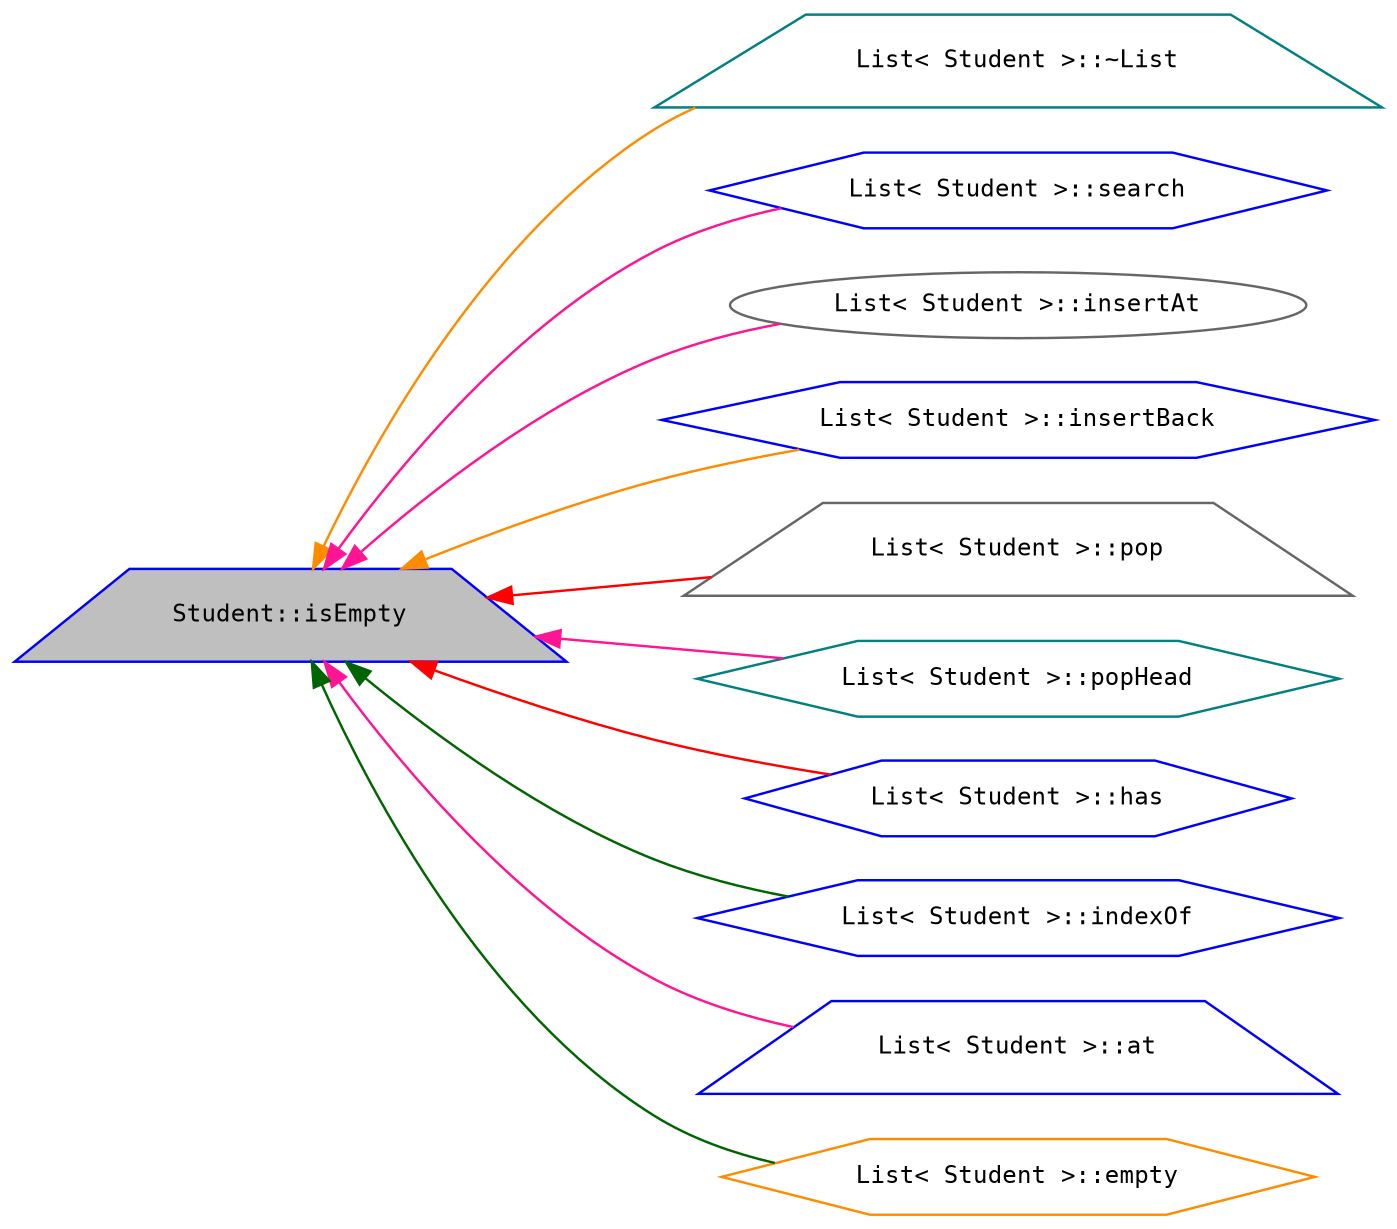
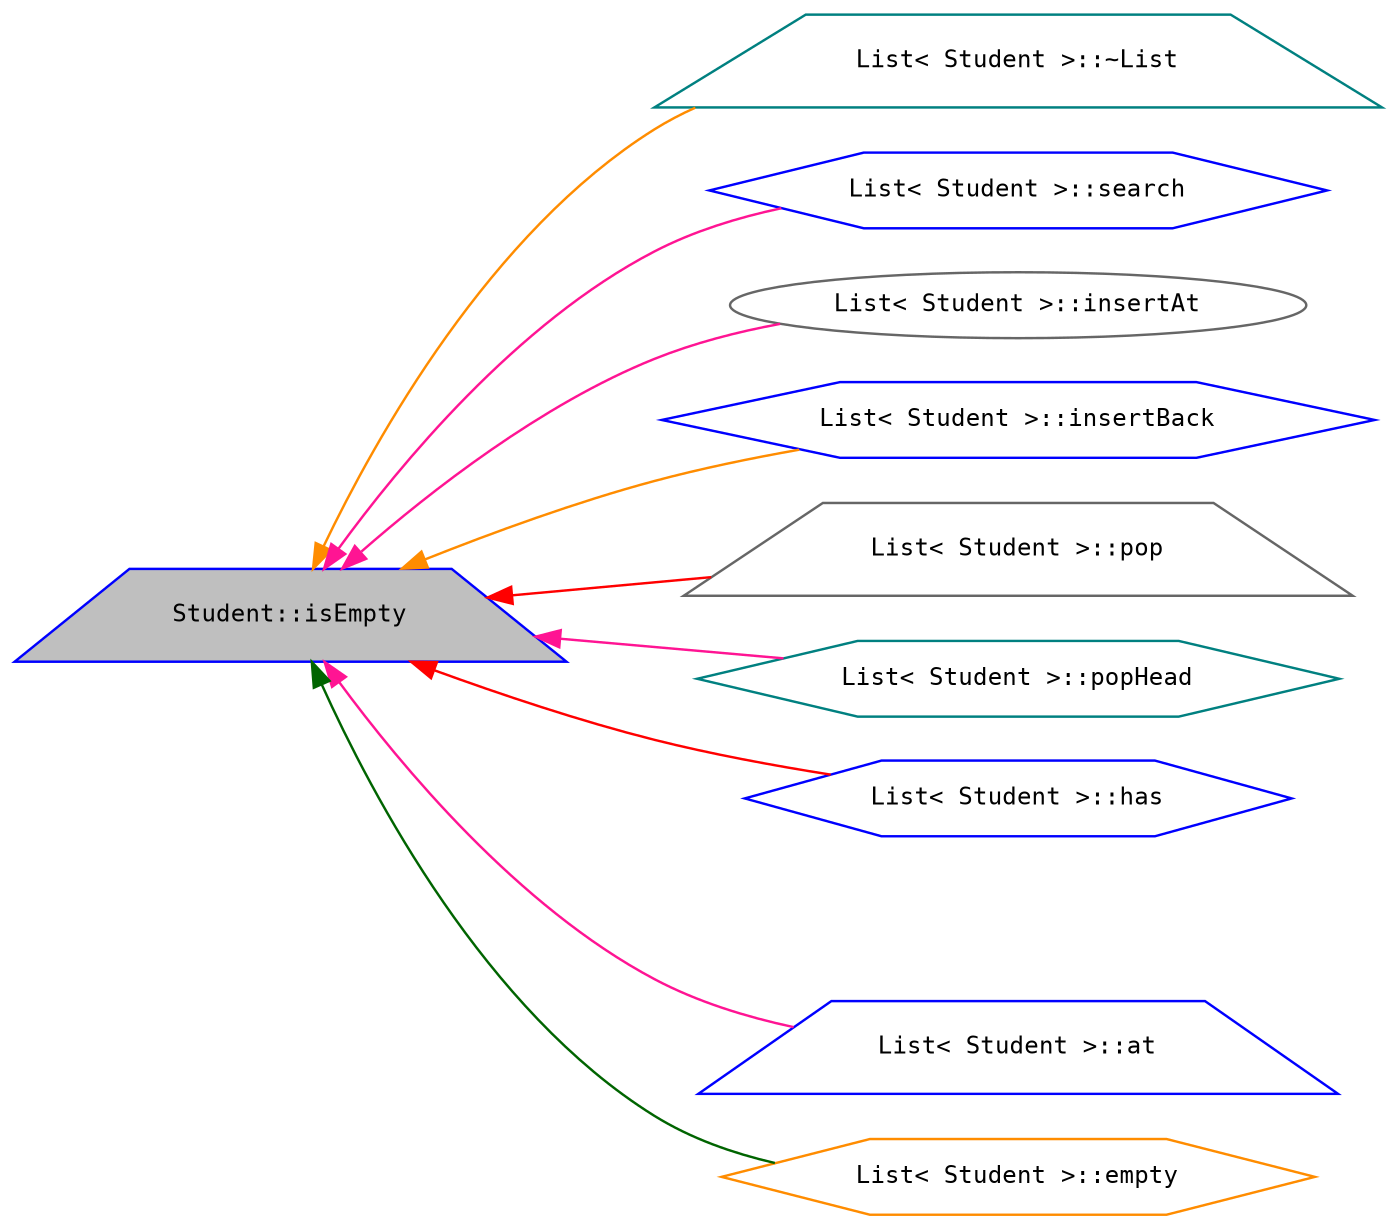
node "List< Student >::indexOf": removed
